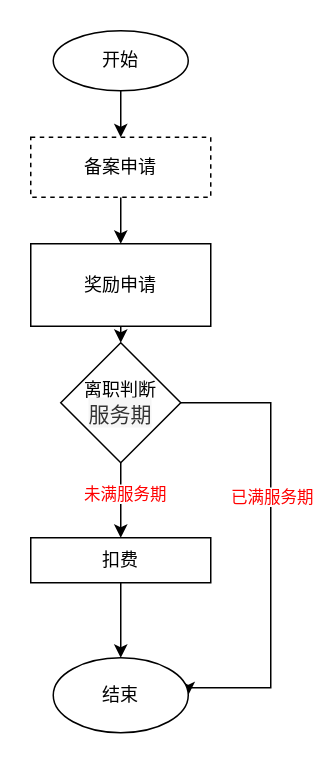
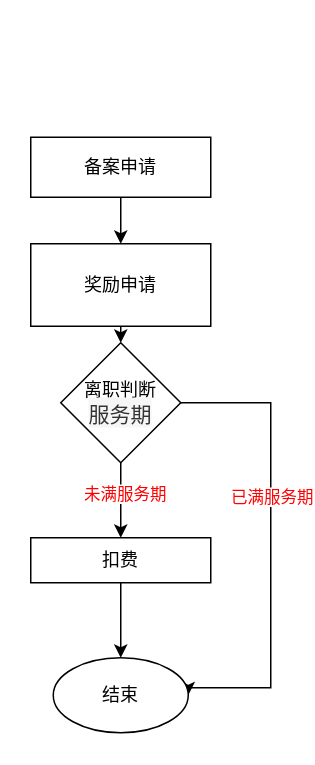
node "开始": removed
edge "开始" -> "备案申请": removed
node "备案申请": style dashed -> solid
